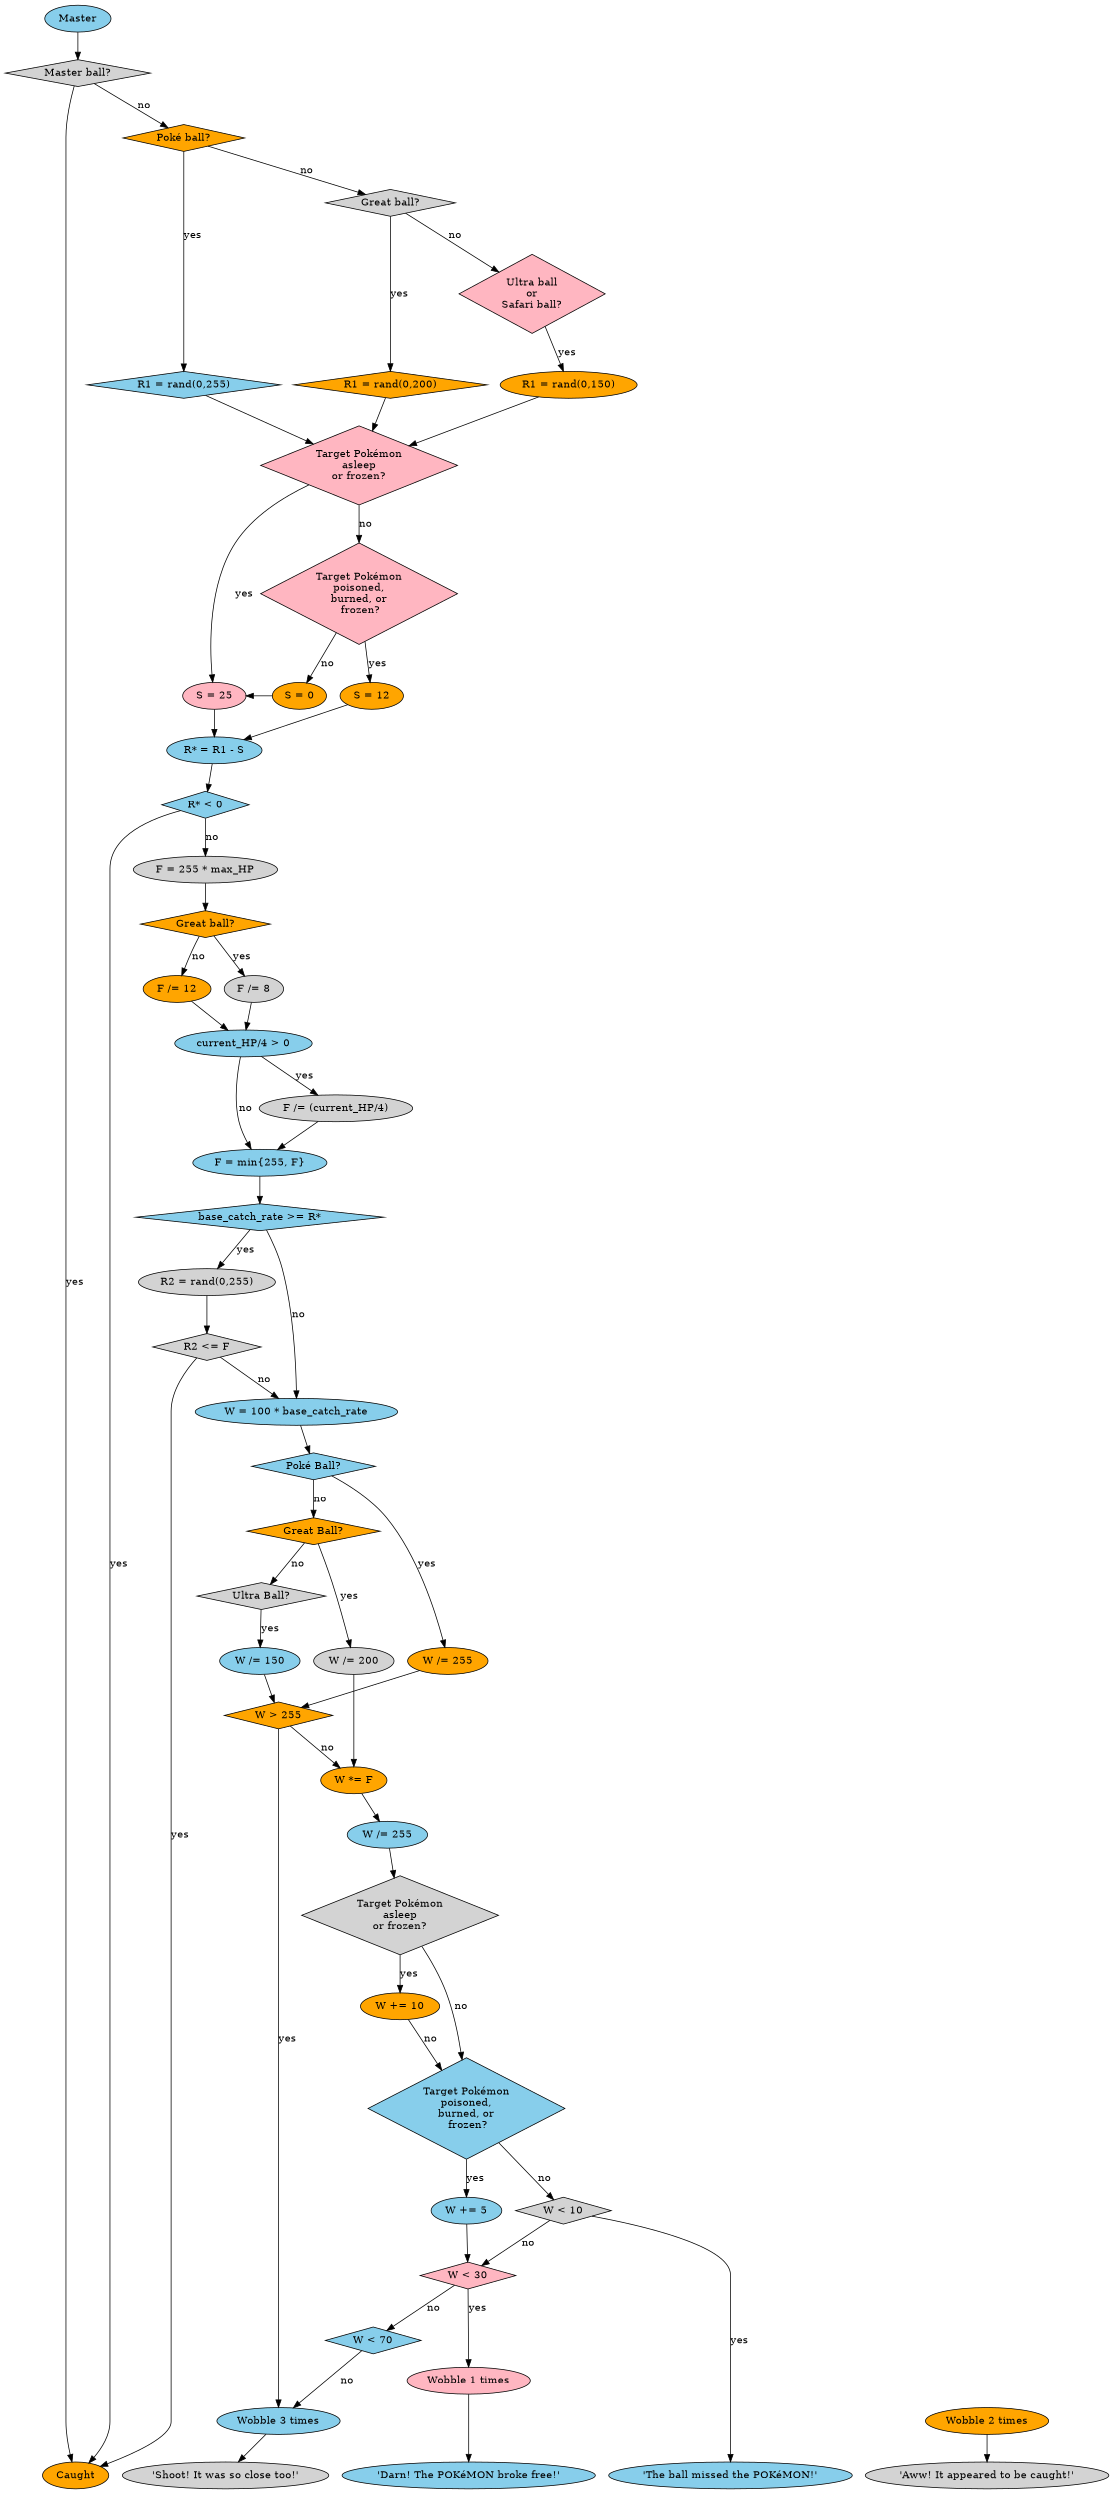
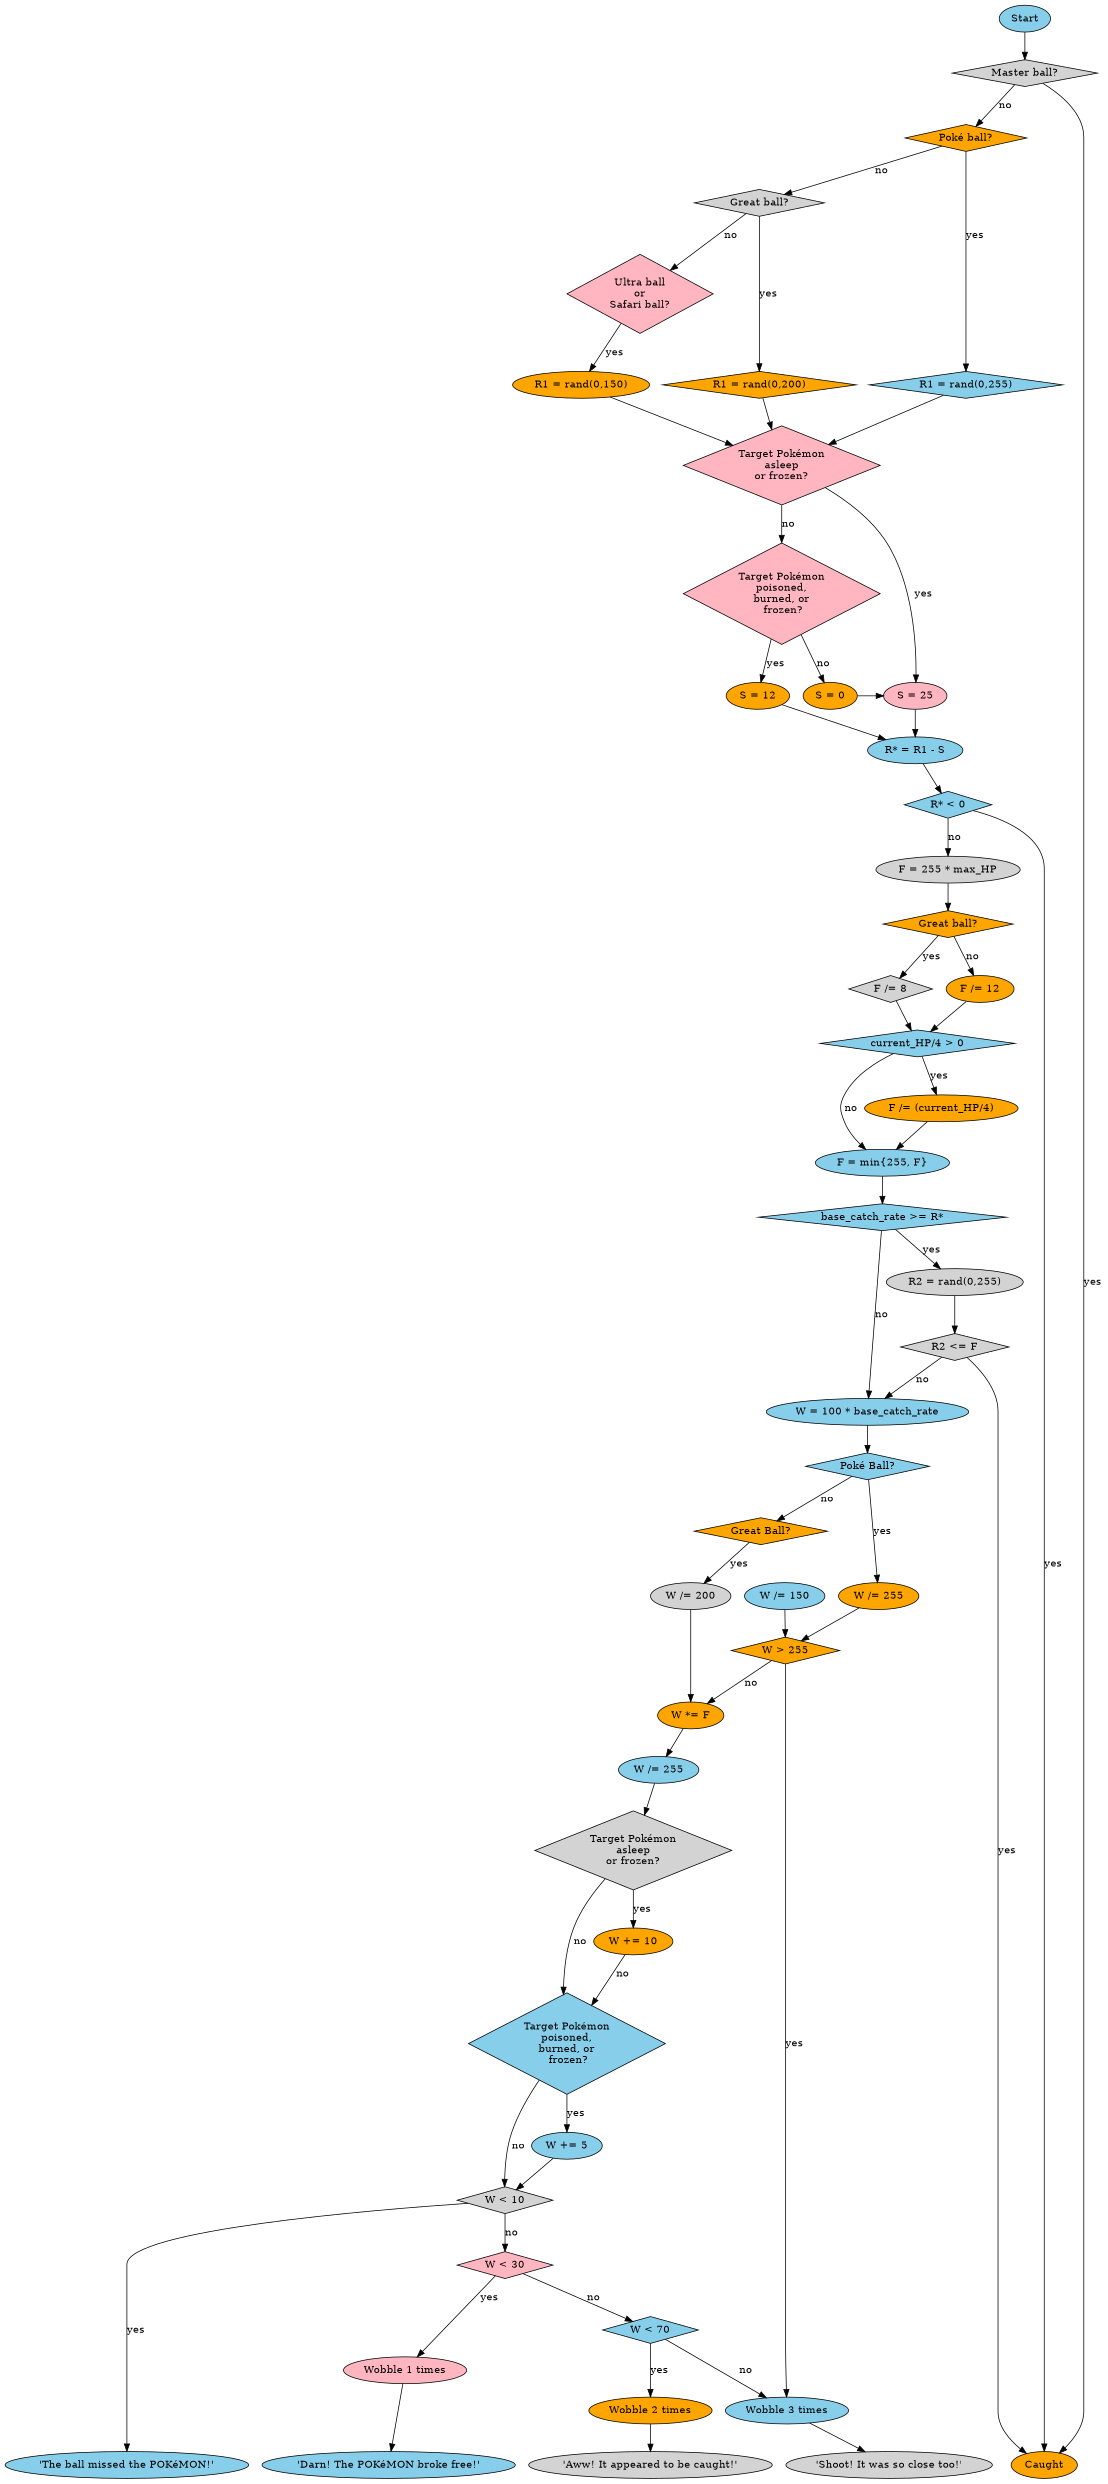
node "Master": label "Master" -> "Start"
node "F /= 8": shape ellipse -> diamond
node "current_HP/4 > 0": shape ellipse -> diamond
node "F /= (current_HP/4)": fillcolor lightgrey -> orange
node "Ultra Ball?": removed
edge "W += 5" -> "W < 30": now "W += 5" -> "W < 10"
edge "W < 70" -> "Wobble 2 times": added, label "yes"
